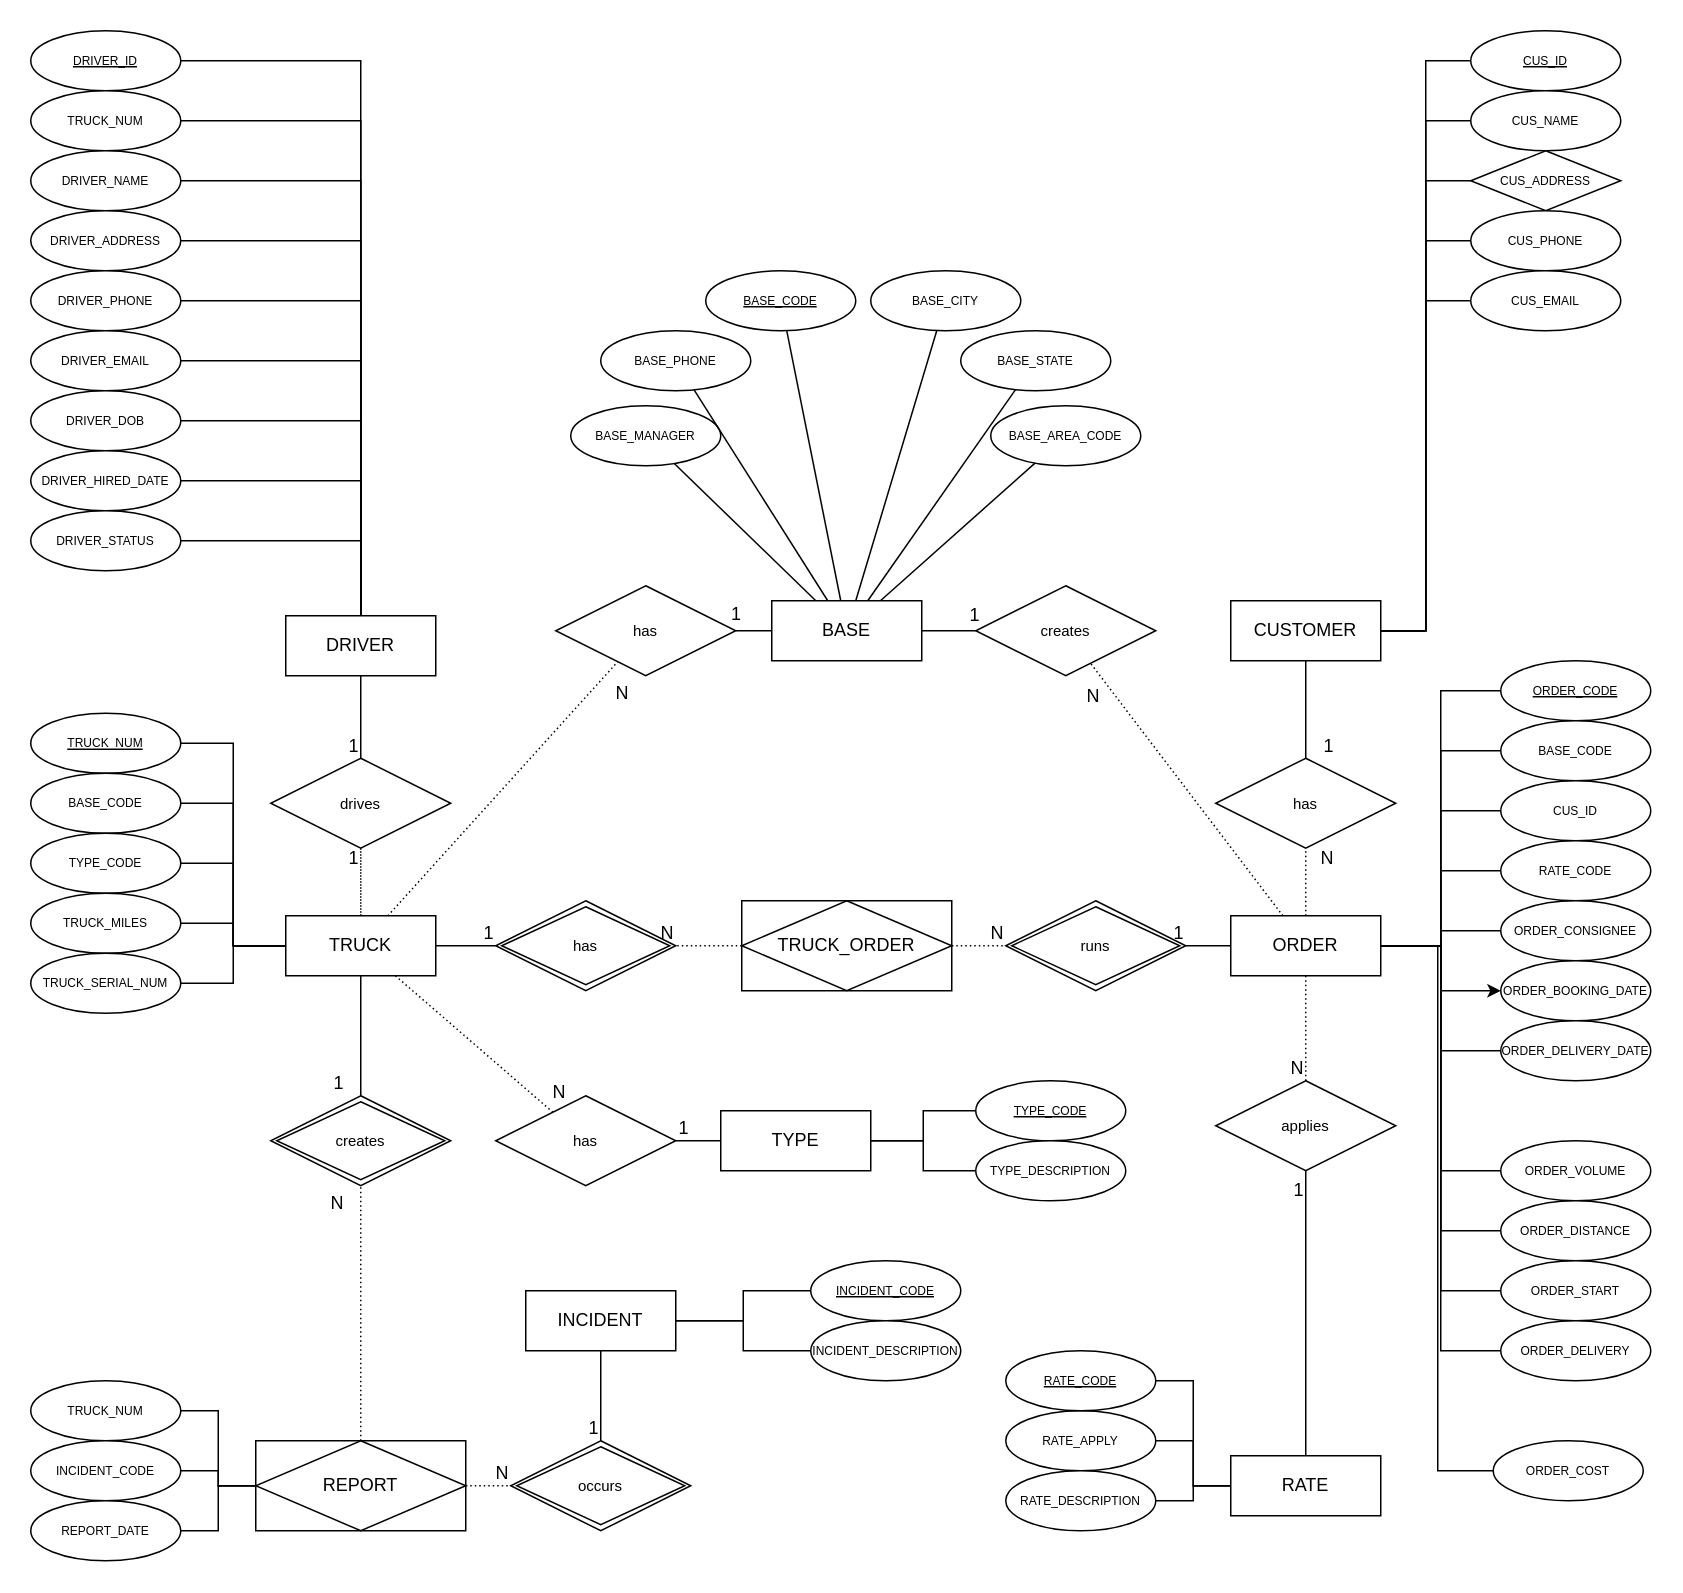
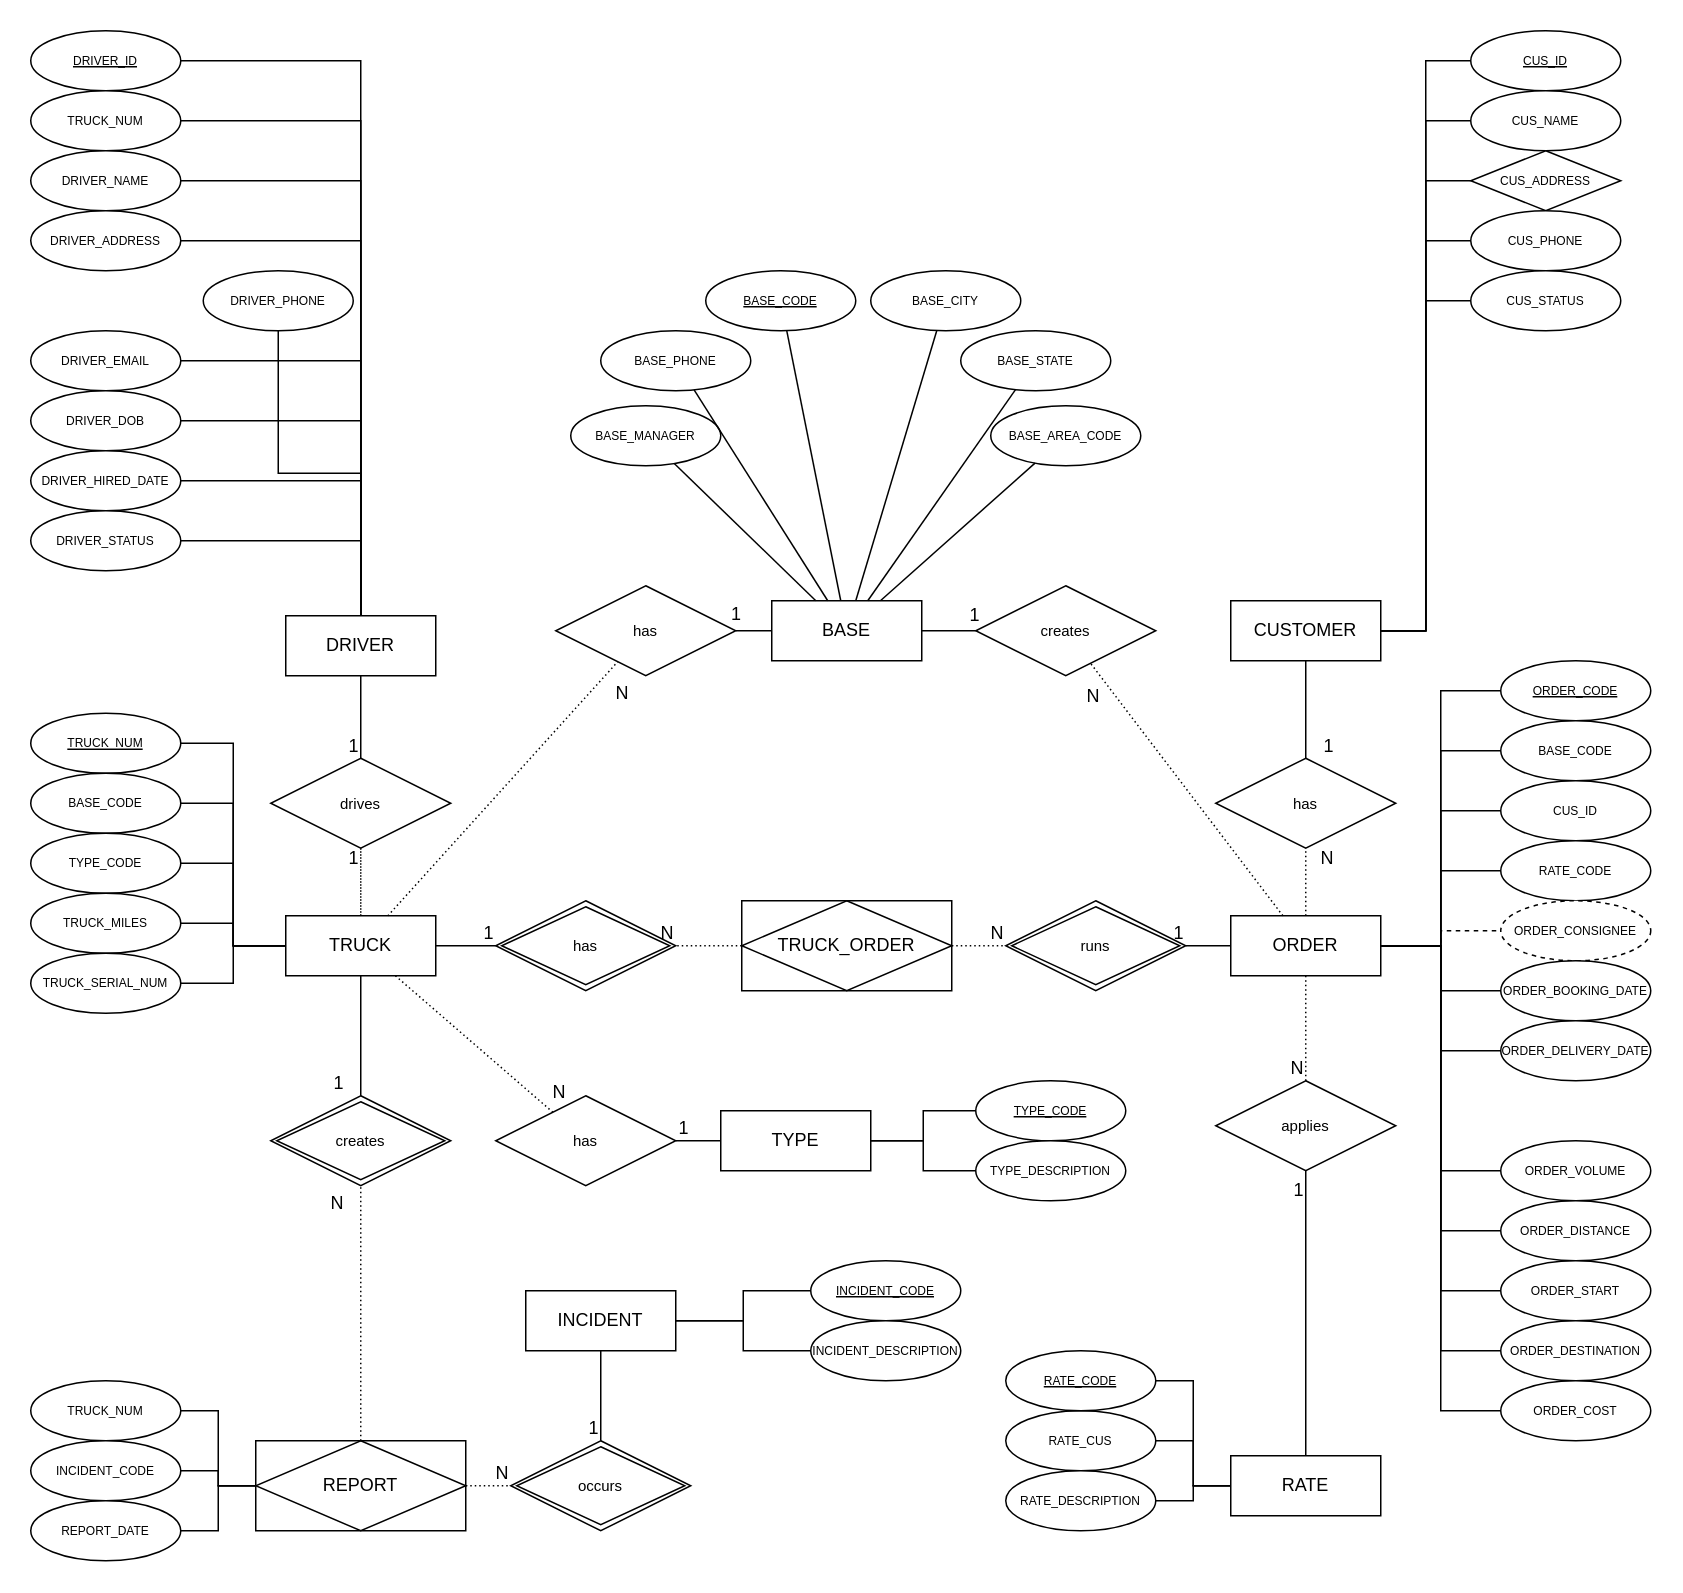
node "DRIVER_PHONE": moved (106, 301) -> (278, 301)
node "CUS_EMAIL": label "CUS_EMAIL" -> "CUS_STATUS"
edge "ORDER_CONSIGNEE" -- "ORDER": style solid -> dashed
node "ORDER_CONSIGNEE": style solid -> dashed
edge "ORDER" -> "ORDER_BOOKING_DATE": arrowhead classic -> none
node "ORDER_DELIVERY": label "ORDER_DELIVERY" -> "ORDER_DESTINATION"
node "RATE_APPLY": label "RATE_APPLY" -> "RATE_CUS"
node "ORDER_COST": moved (1568, 1471) -> (1576, 1411)
